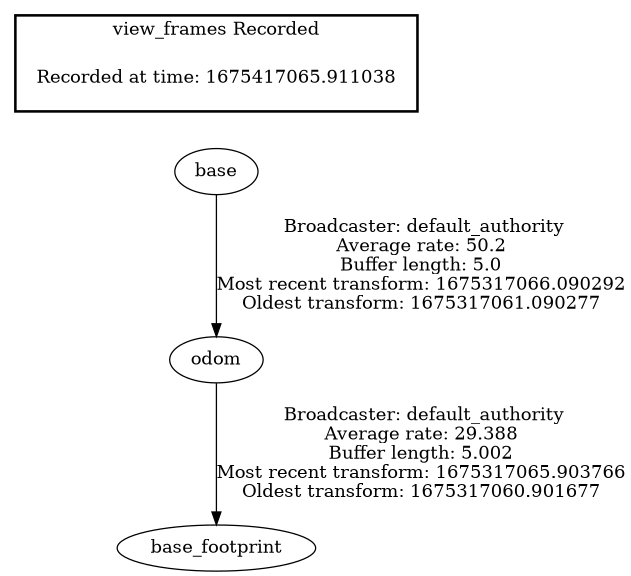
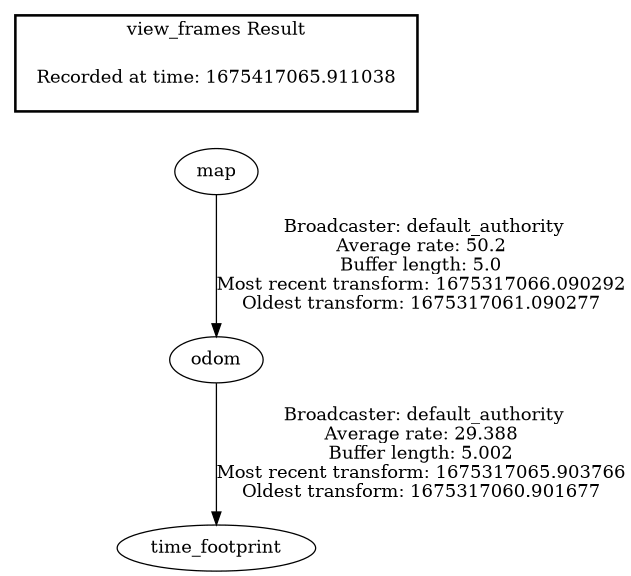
cluster "view_frames Recorded": label "view_frames Recorded" -> "view_frames Result"
node "base": label "base" -> "map"
node "base_footprint": label "base_footprint" -> "time_footprint"
